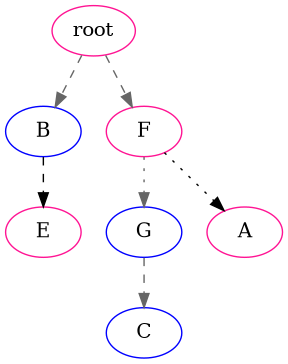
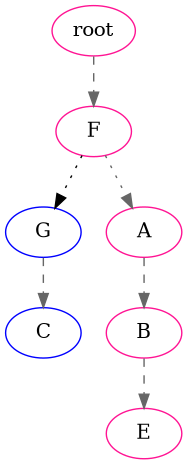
edge "root" -> "B": now "A" -> "B"
node "B": color blue -> deeppink
edge "B" -> "E": color black -> gray40
edge "F" -> "G": color gray40 -> black
edge "F" -> "A": color black -> gray40
